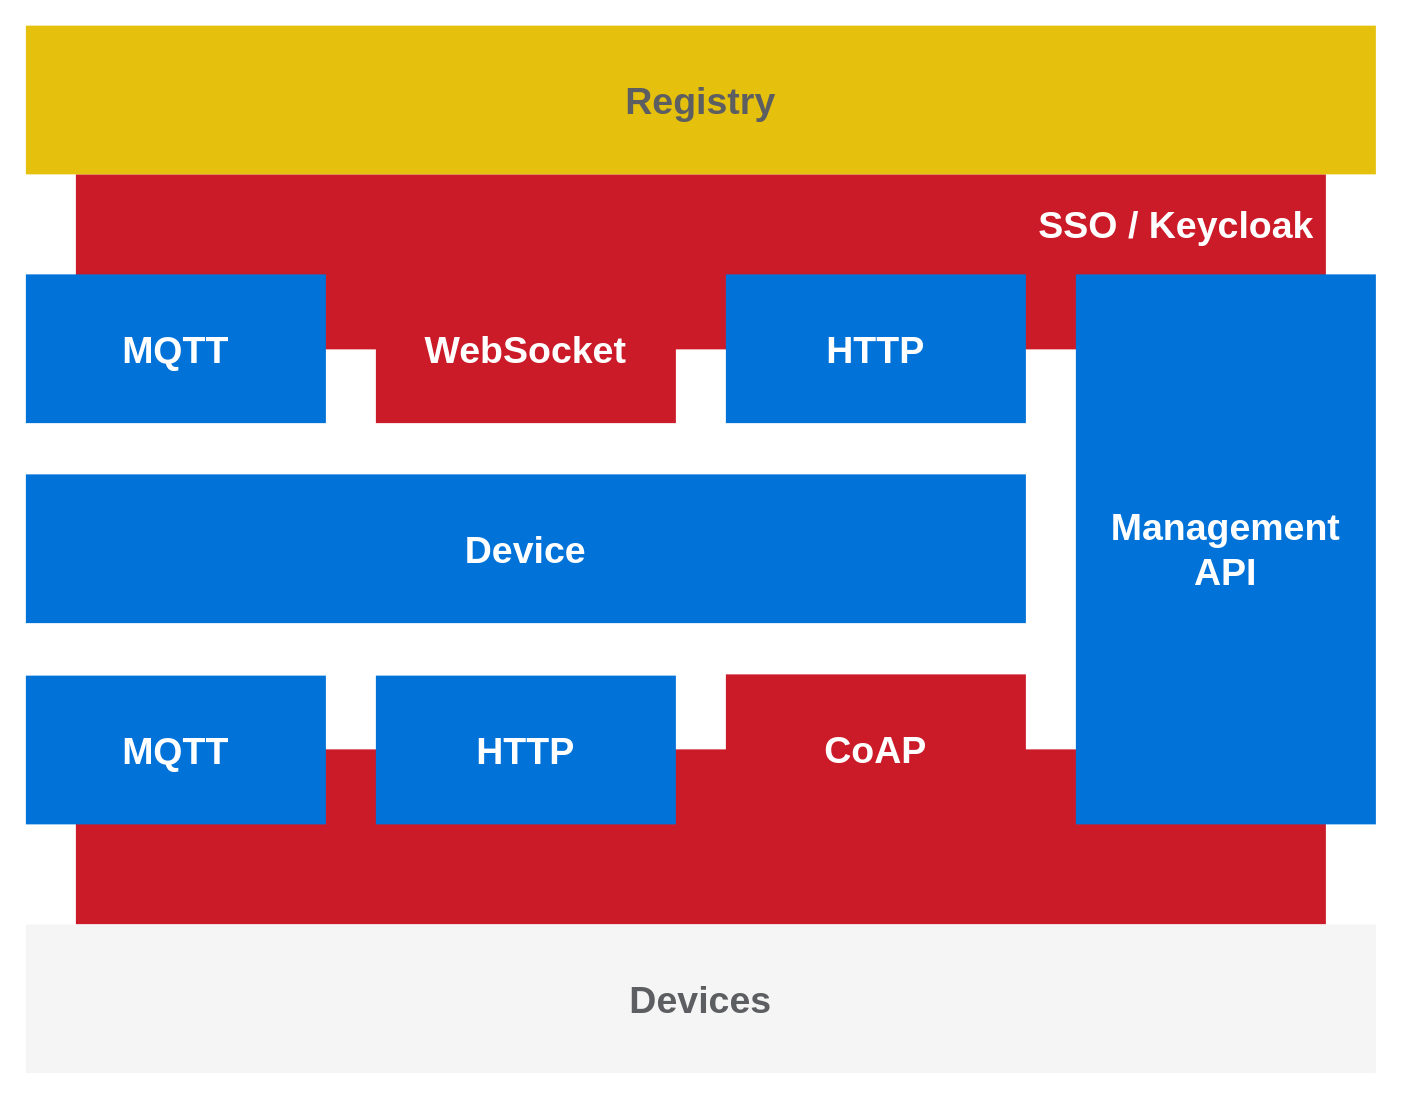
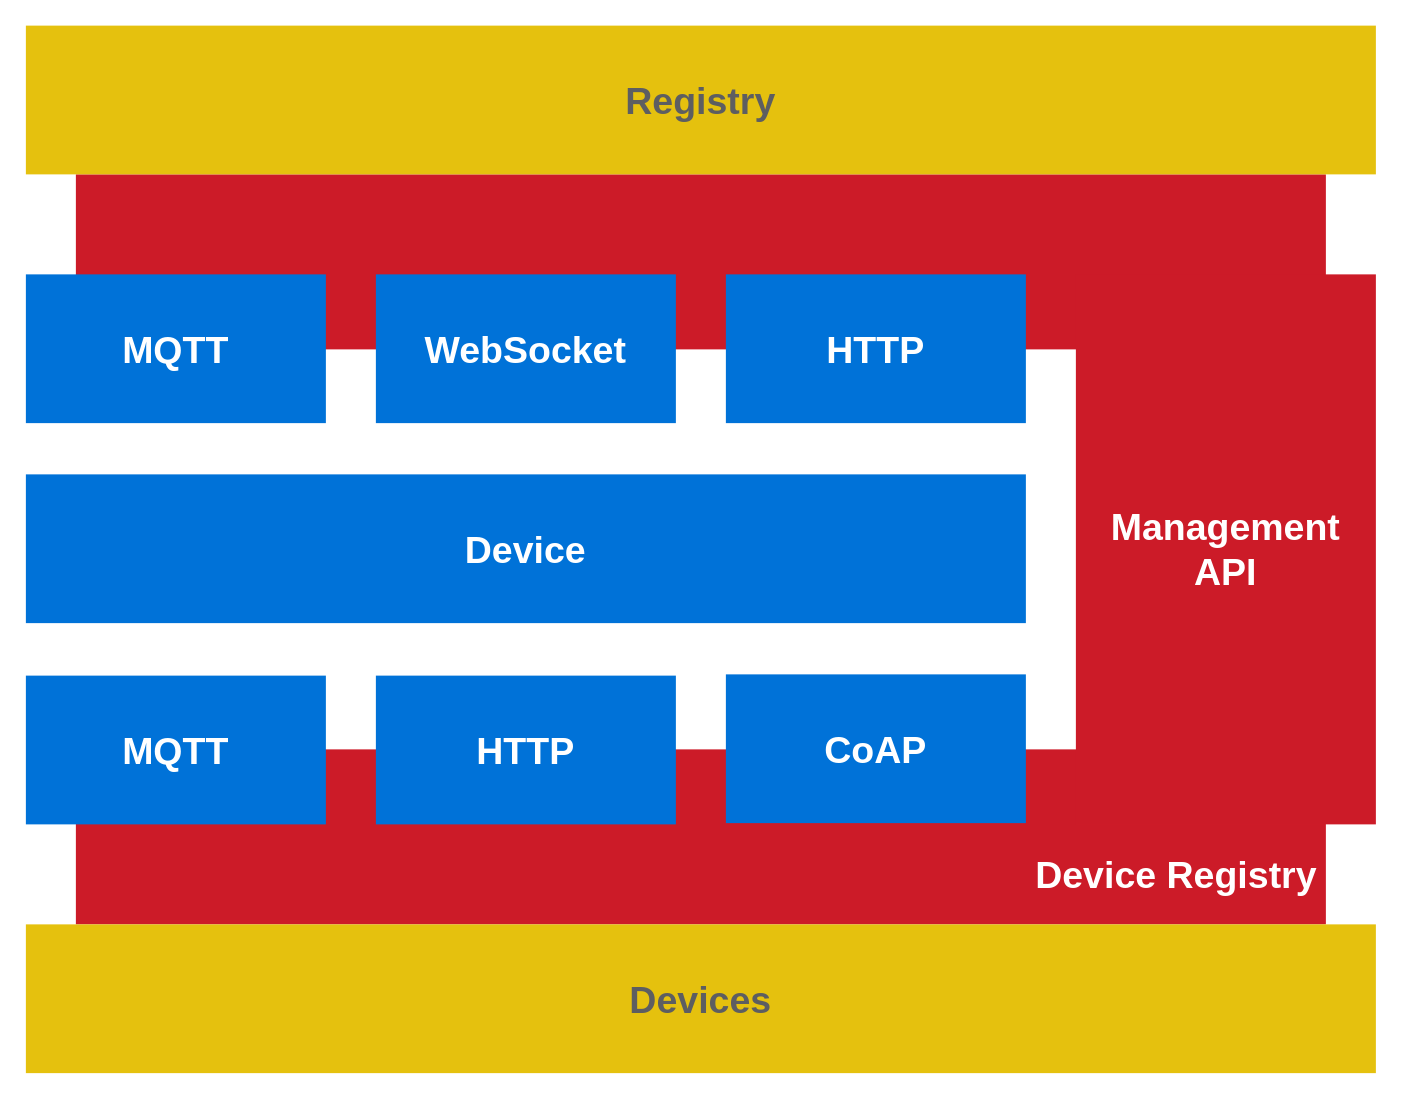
node "SSO / Keycloak": removed
node "WebSocket": fillcolor #cc1b28 -> #0072d8
node "Management API": fillcolor #0072d8 -> #cc1b28
node "CoAP": fillcolor #cc1b28 -> #0072d8
node "Device Registry": added
node "Devices": fillcolor #f5f5f5 -> #e5c10e
